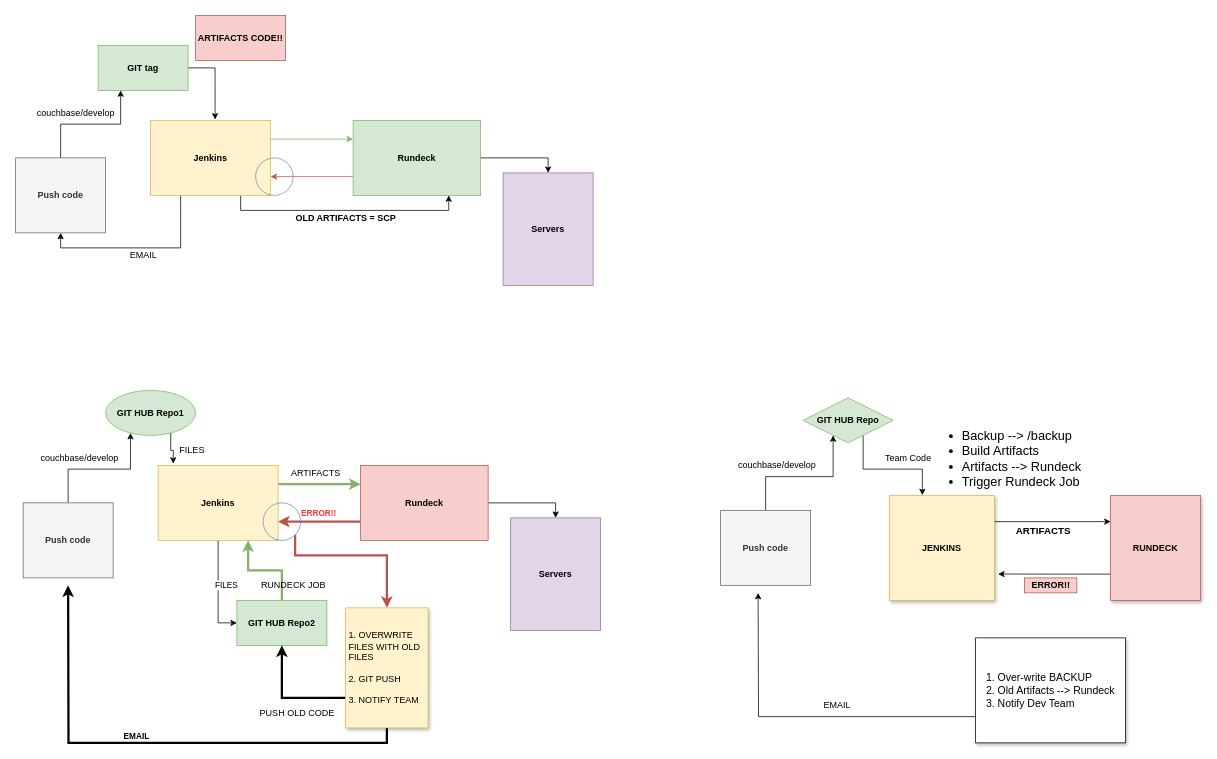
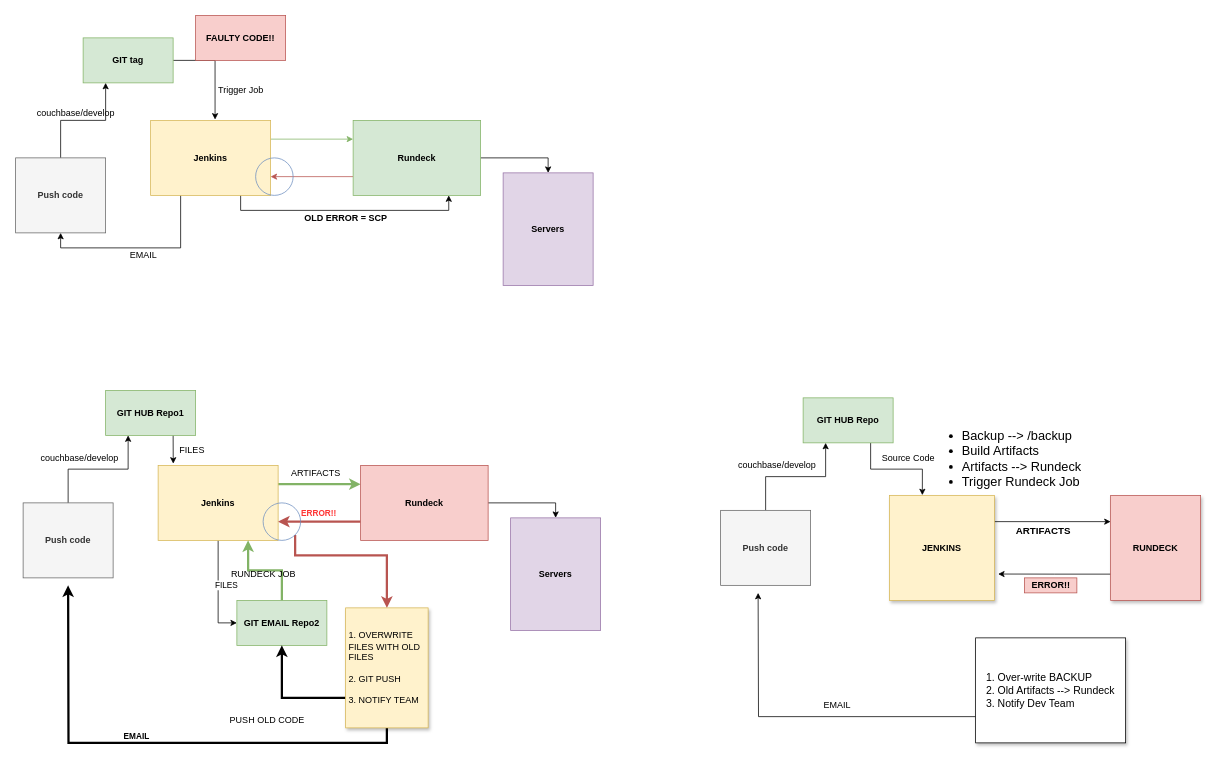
node "ARTIFACTS CODE!!": label "ARTIFACTS CODE!!" -> "FAULTY CODE!!"
node "GIT tag": moved (143, 68) -> (128, 60)
node "Trigger Job": added
node "OLD ARTIFACTS = SCP": label "OLD ARTIFACTS = SCP" -> "OLD ERROR = SCP"
node "GIT HUB Repo1": shape ellipse -> rectangle
node "GIT HUB Repo": shape diamond -> rectangle
node "Team Code": label "Team Code" -> "Source Code"
node "RUNDECK JOB": moved (293, 585) -> (263, 574)
node "GIT HUB Repo2": label "GIT HUB Repo2" -> "GIT EMAIL Repo2"
node "PUSH OLD CODE": moved (297, 713) -> (267, 720)
